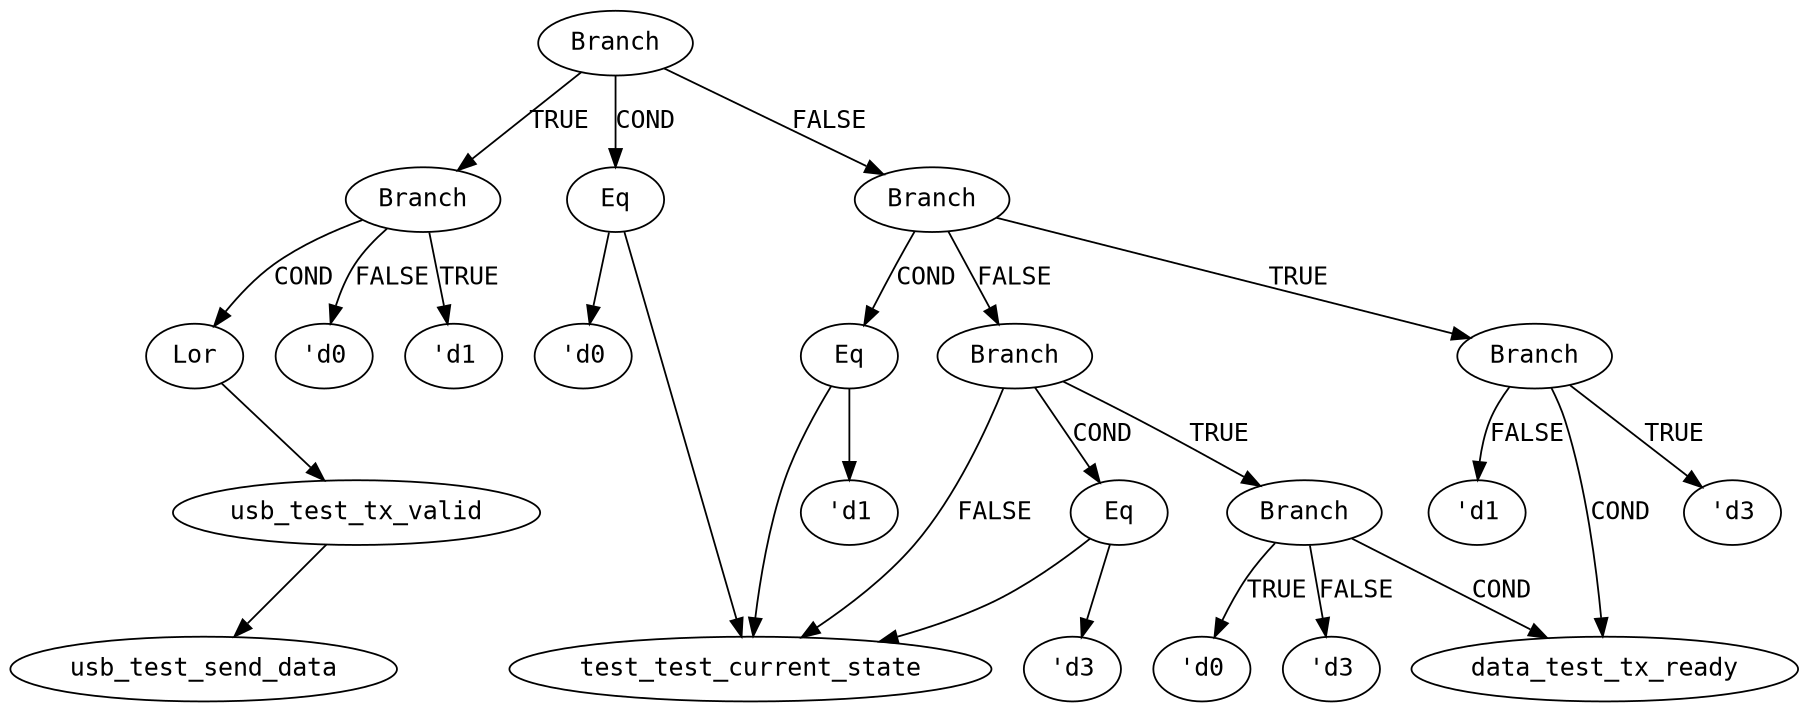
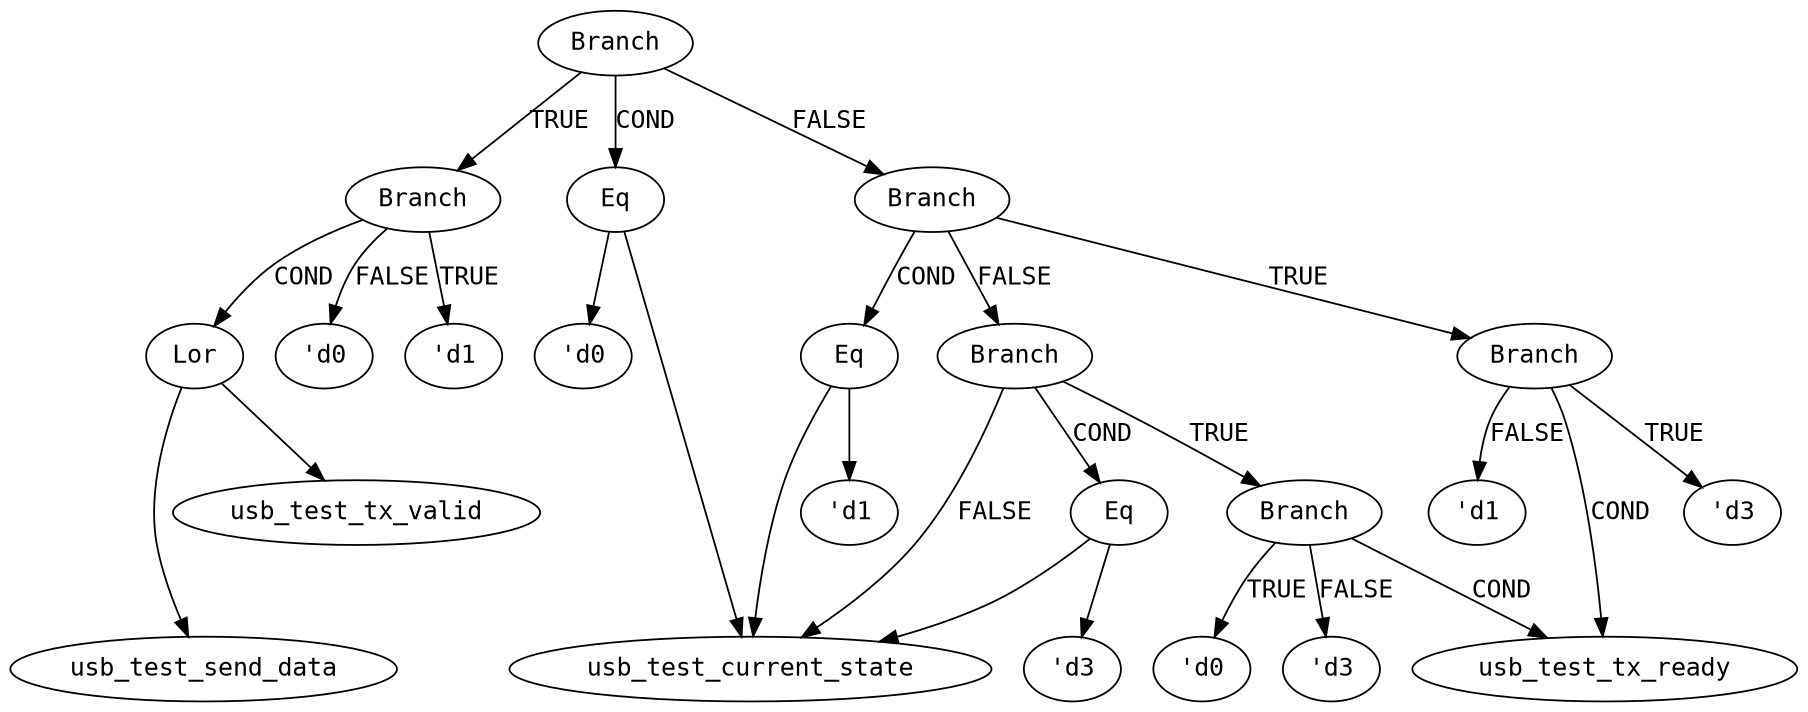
edge "usb_test_tx_valid" -> "usb_test_send_data": now "Lor" -> "usb_test_send_data"
node "test_test_current_state": label "test_test_current_state" -> "usb_test_current_state"
node "data_test_tx_ready": label "data_test_tx_ready" -> "usb_test_tx_ready"
